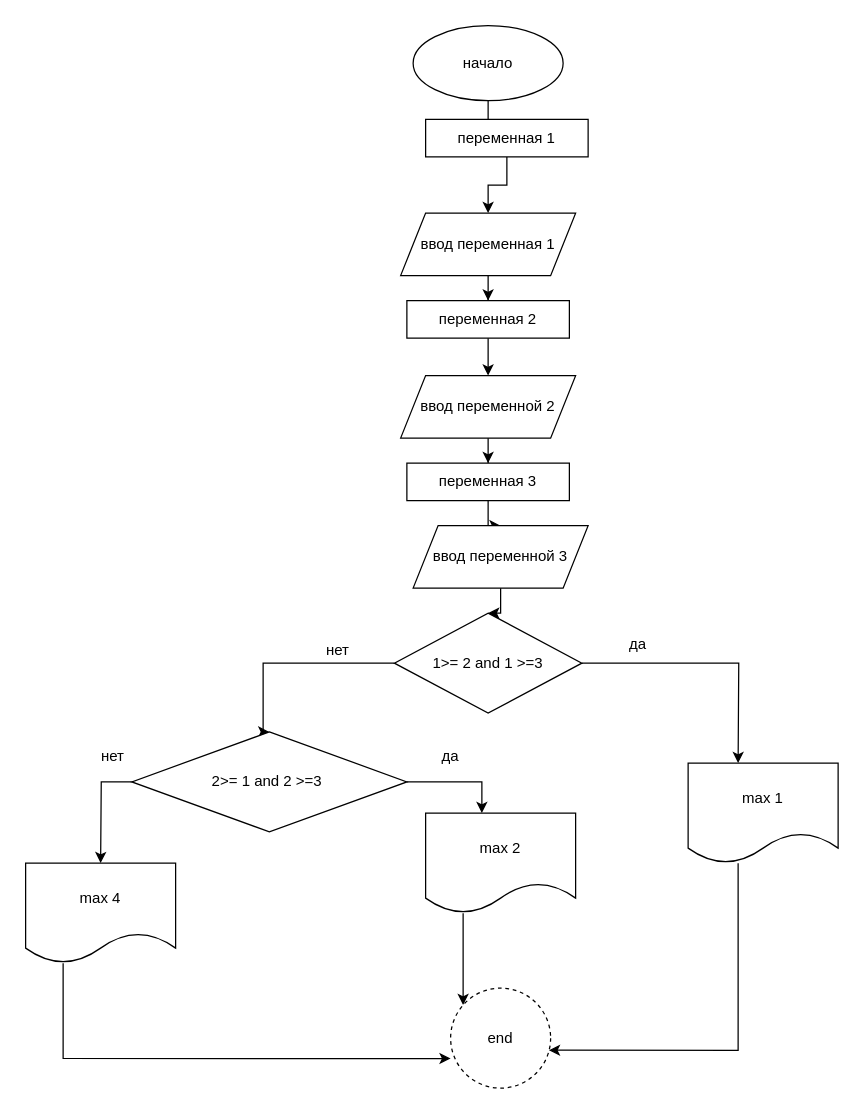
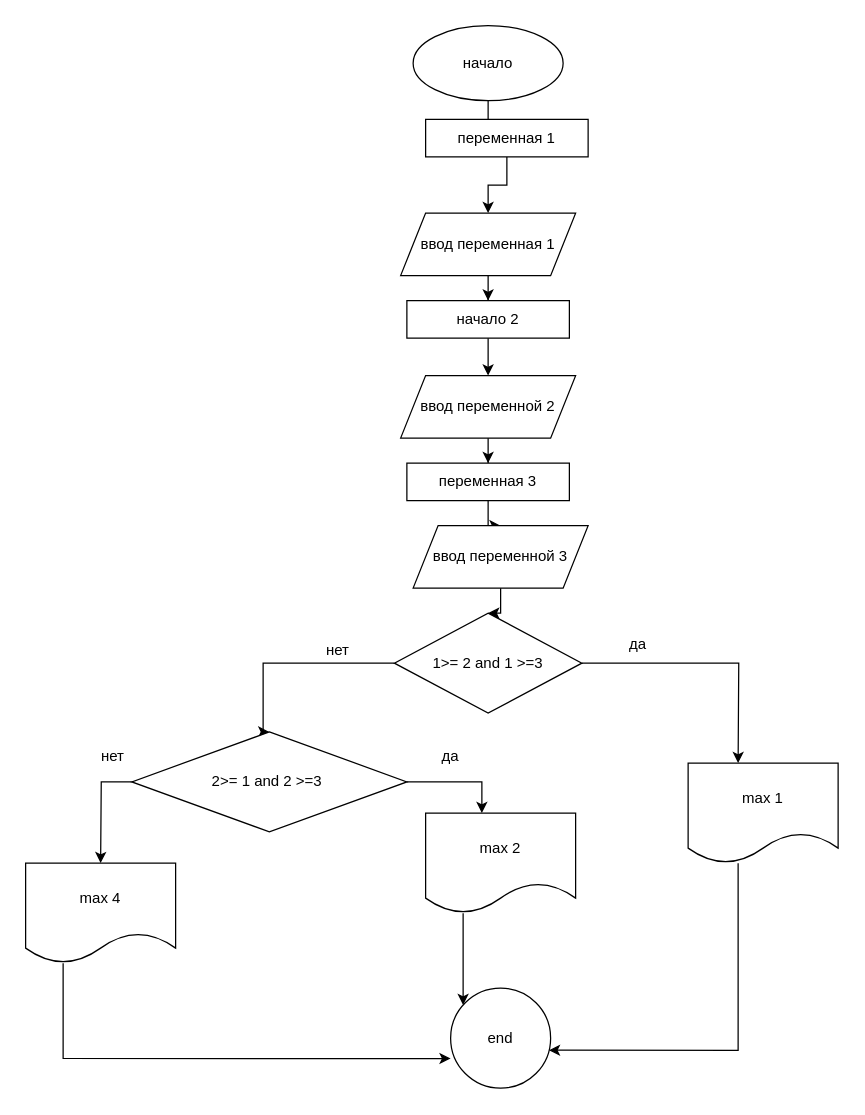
node "переменная 2": label "переменная 2" -> "начало 2"
node "end": style dashed -> solid
